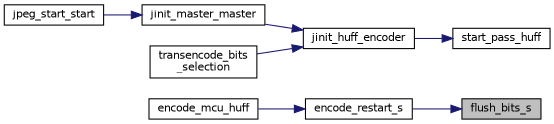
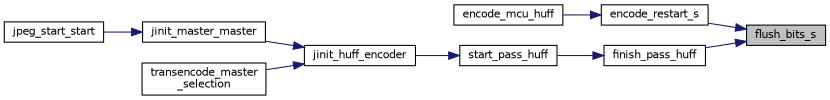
node "finish_pass_huff": added
node "transencode_bits _selection": label "transencode_bits _selection" -> "transencode_master _selection"
